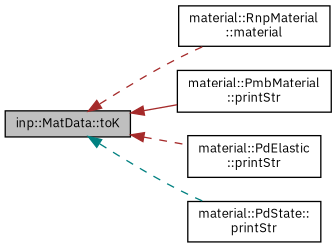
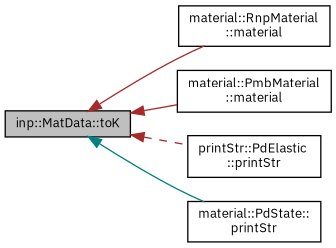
edge "material::RnpMaterial ::material" -> "inp::MatData::toK": style dashed -> solid
node "material::PmbMaterial ::printStr": label "material::PmbMaterial ::printStr" -> "material::PmbMaterial ::material"
node "material::PdElastic ::printStr": label "material::PdElastic ::printStr" -> "printStr::PdElastic ::printStr"
edge "material::PdState:: printStr" -> "inp::MatData::toK": style dashed -> solid
